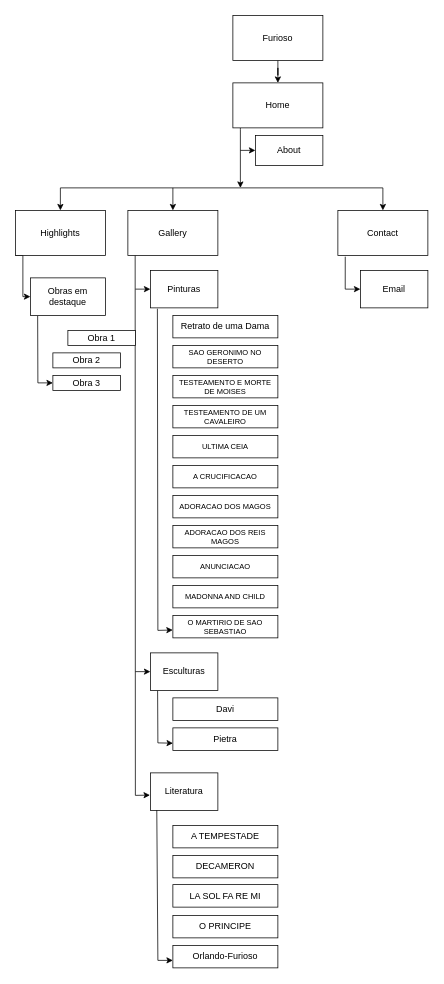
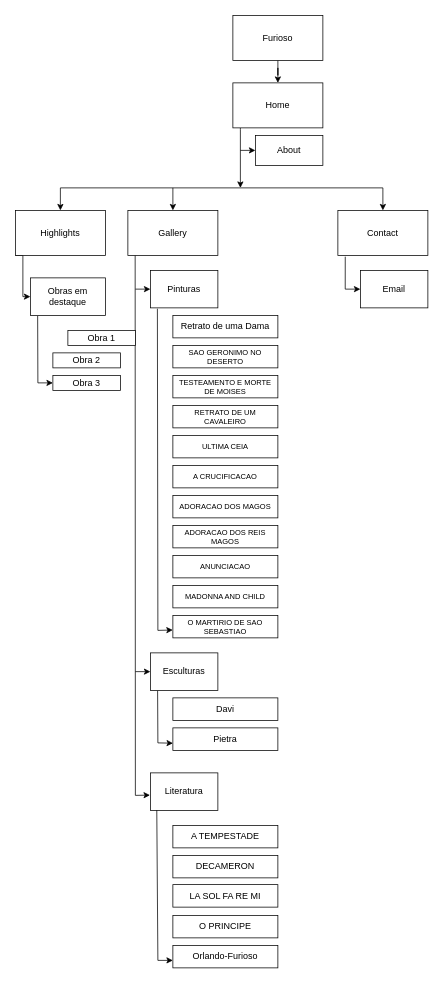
node "TESTEAMENTO DE UM CAVALEIRO": label "TESTEAMENTO DE UM CAVALEIRO" -> "RETRATO DE UM CAVALEIRO"
